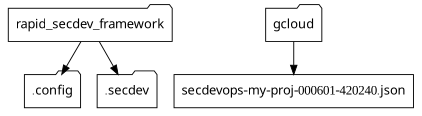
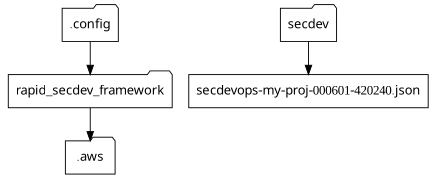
node "gcloud": label "gcloud" -> "secdev"
edge "rapid_secdev_framework" -> ".config": reversed
node ".secdev": label ".secdev" -> ".aws"
